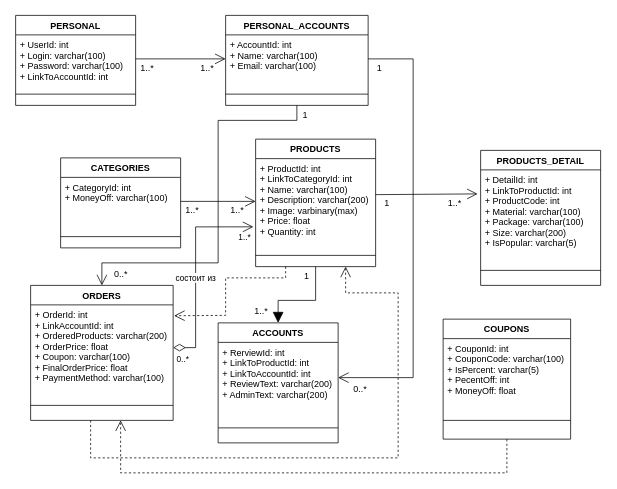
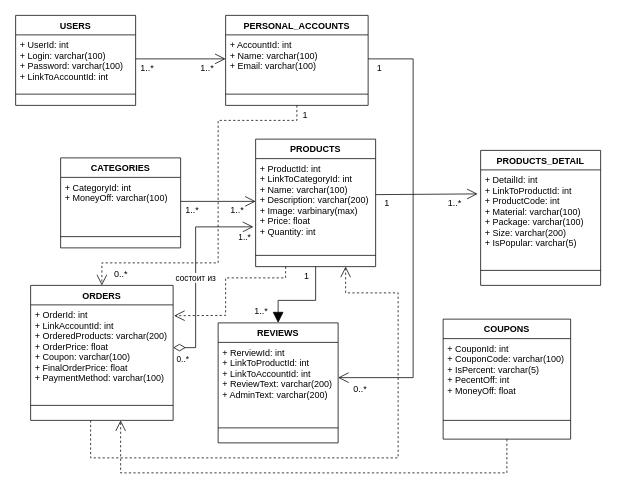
node "PERSONAL": label "PERSONAL" -> "USERS"
edge "PERSONAL_ACCOUNTS" -> "ORDERS": style solid -> dashed
node "ACCOUNTS": label "ACCOUNTS" -> "REVIEWS"
